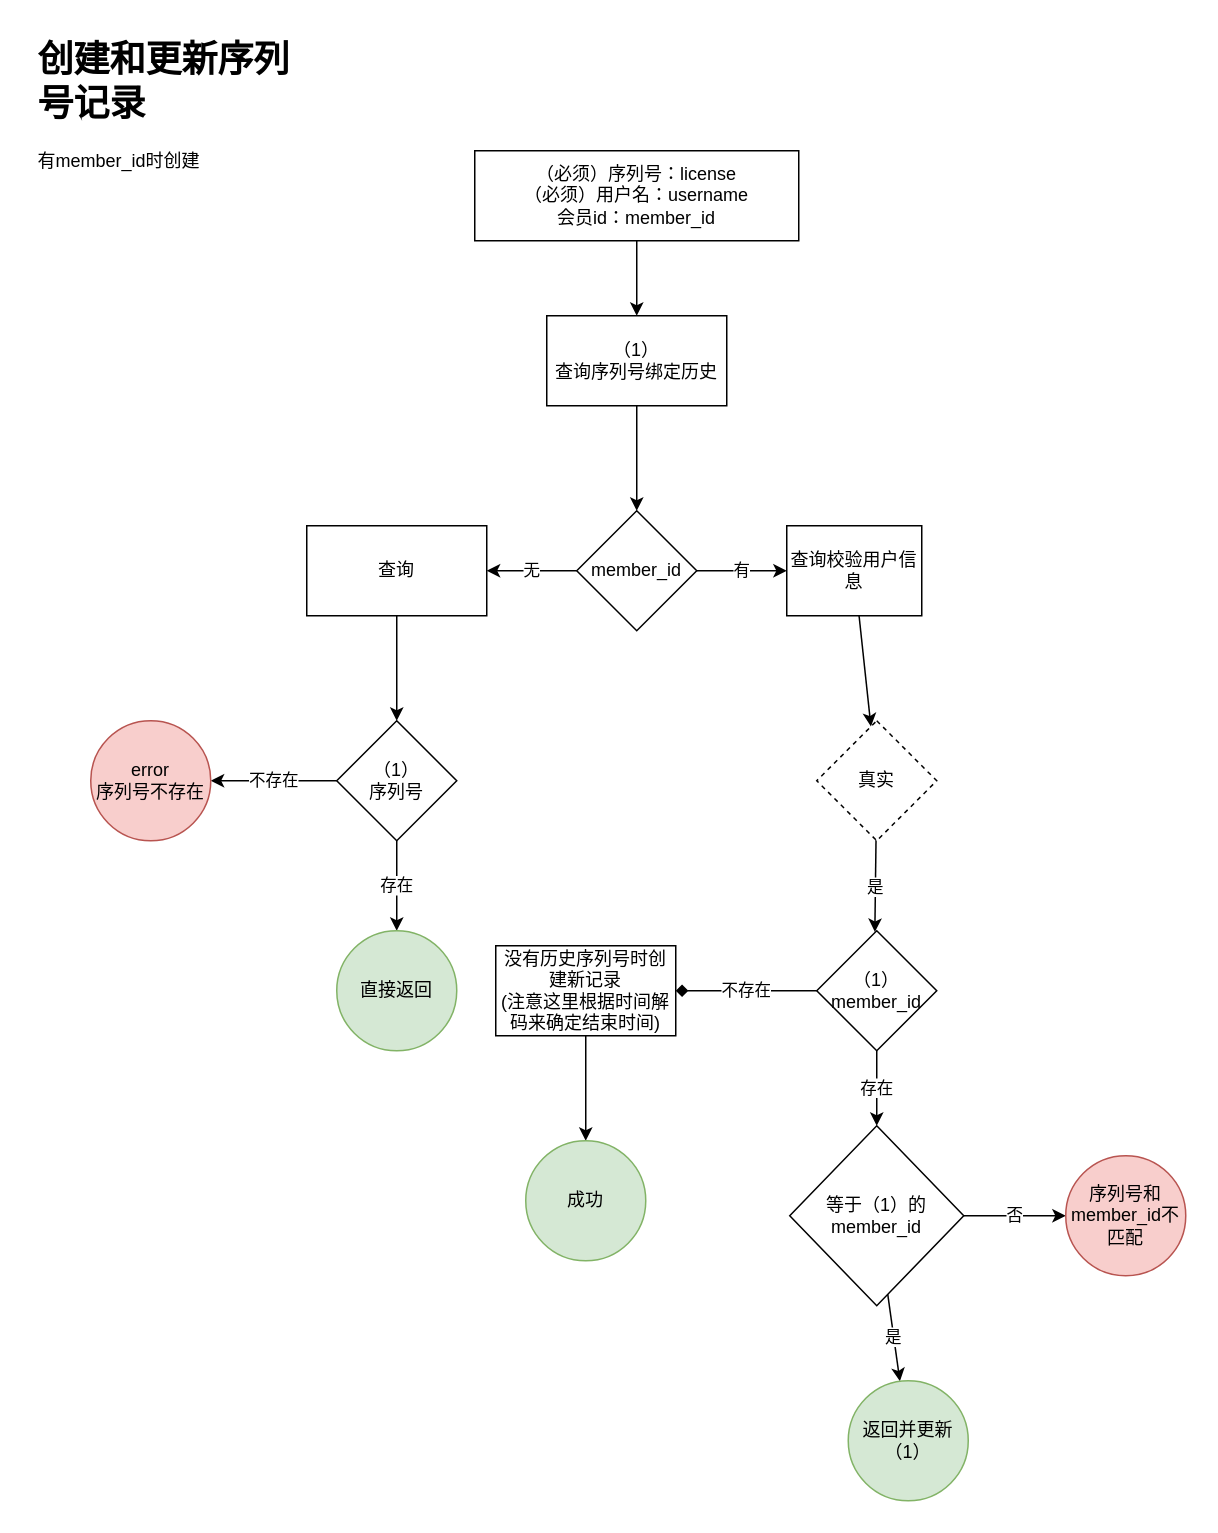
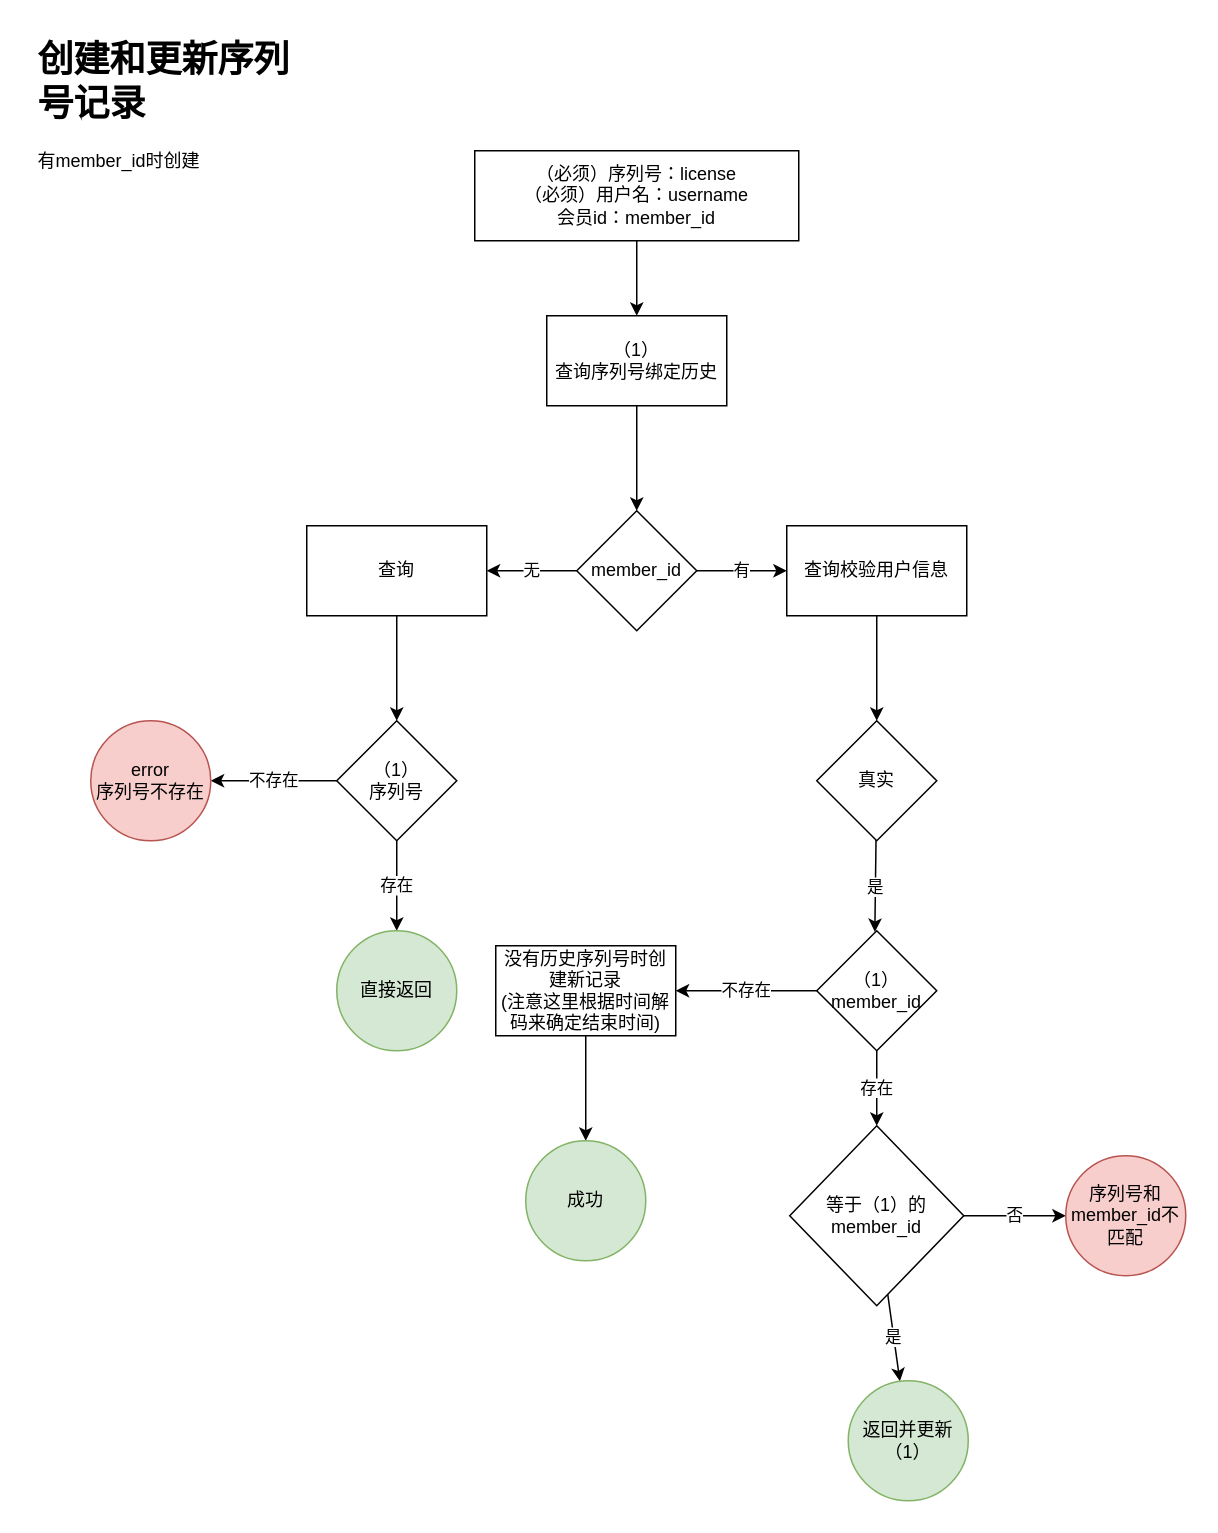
node "查询校验用户信息": size 135x90 -> 180x90
node "真实": style dashed -> solid
edge "（1）member_id" -> "没有历史序列号时创建新记录 (注意这里根据时间解码来确定结束时间)": arrowhead diamond -> classic
